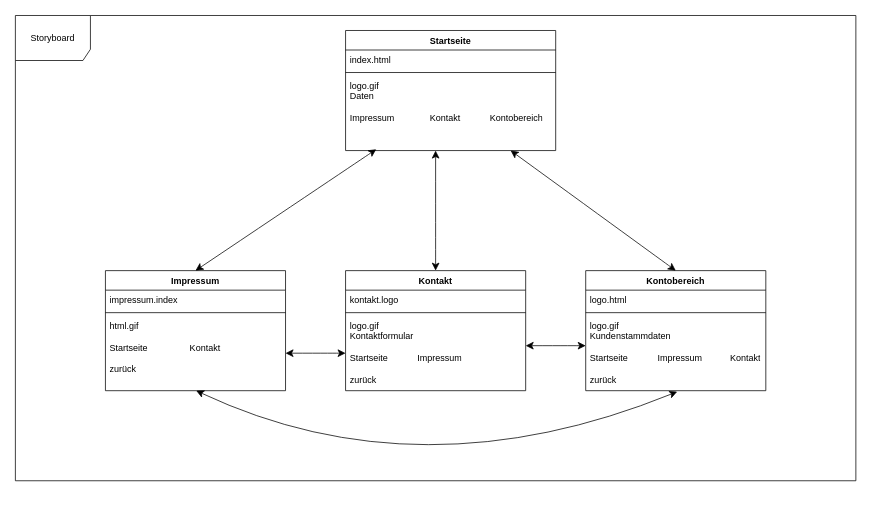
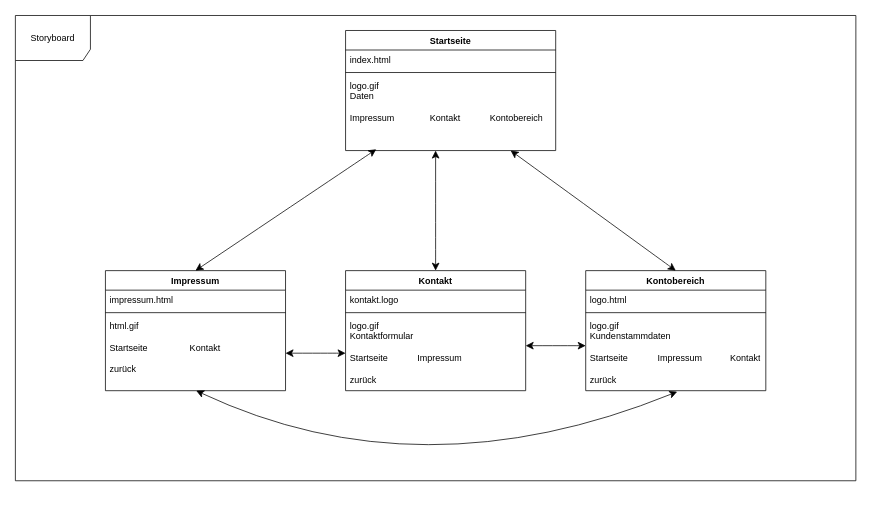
node "impressum.index": label "impressum.index" -> "impressum.html"
